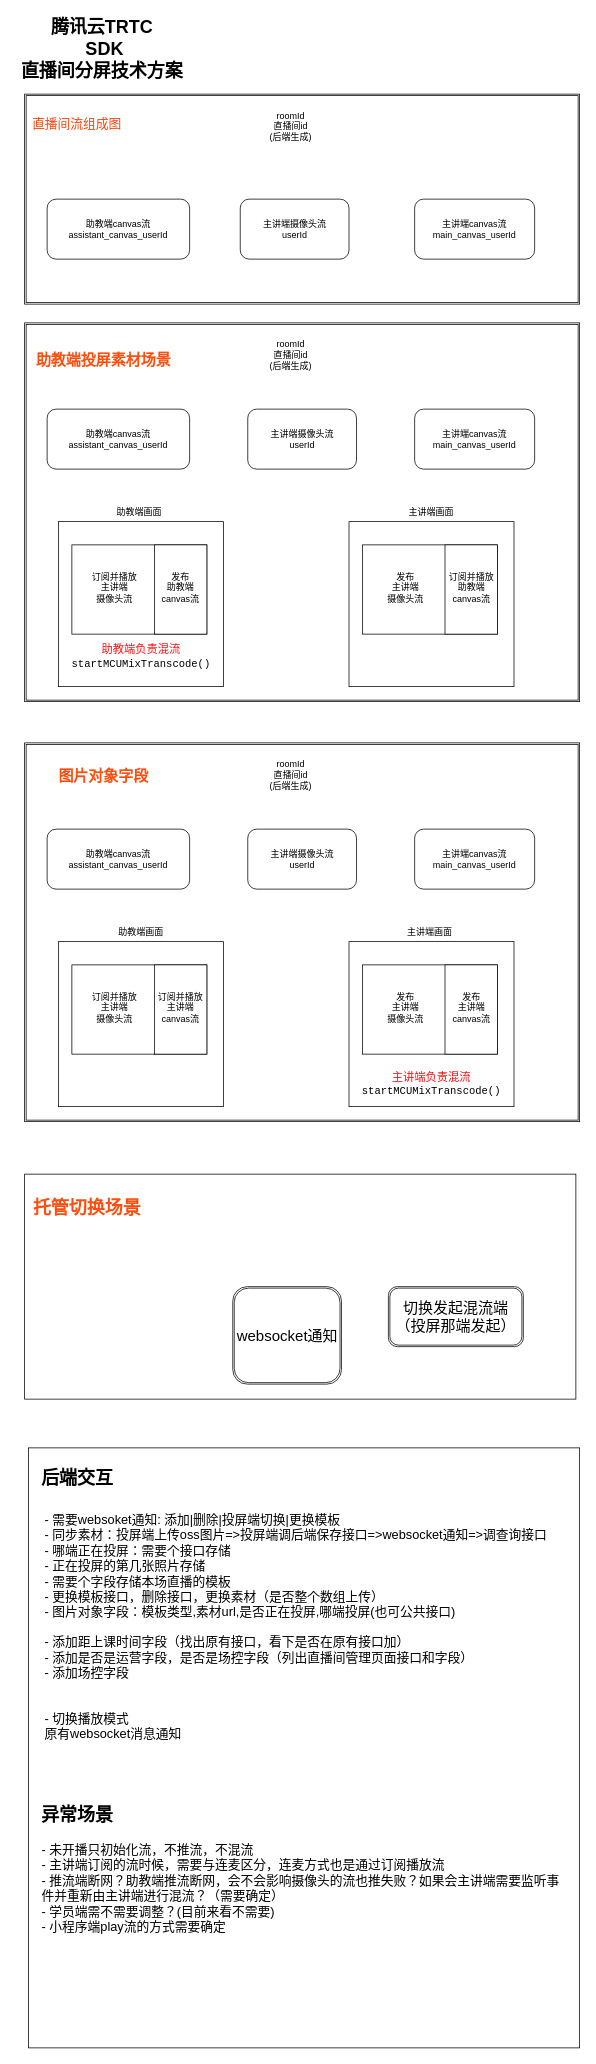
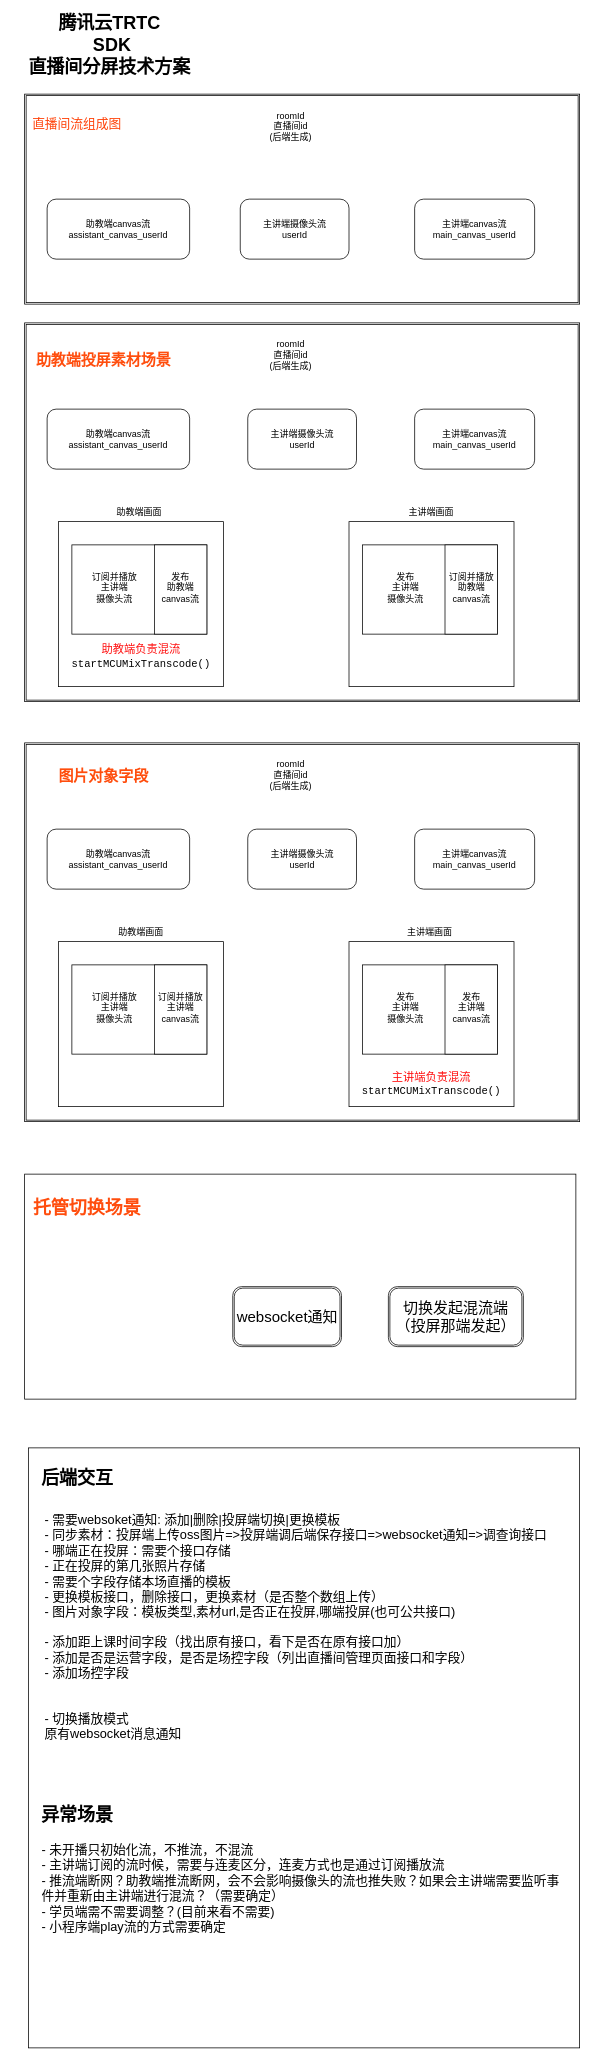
node "腾讯云TRTC SDK 直播间分屏技术方案": moved (102, 49) -> (109, 45)
node "websocket通知": size 109x98 -> 109x60
